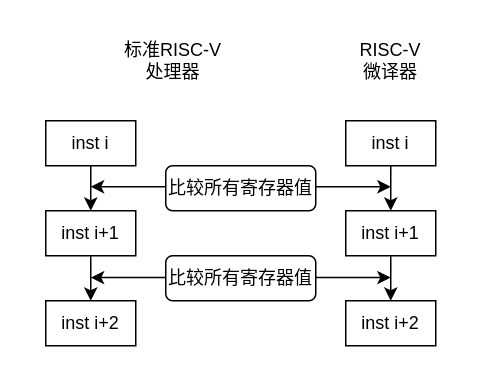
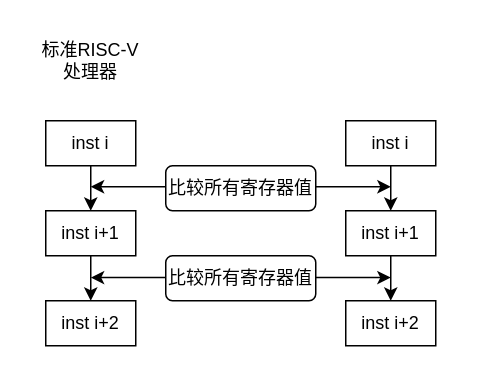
node "标准RISC-V 处理器": moved (173, 61) -> (91, 61)
node "RISC-V 微译器": removed
